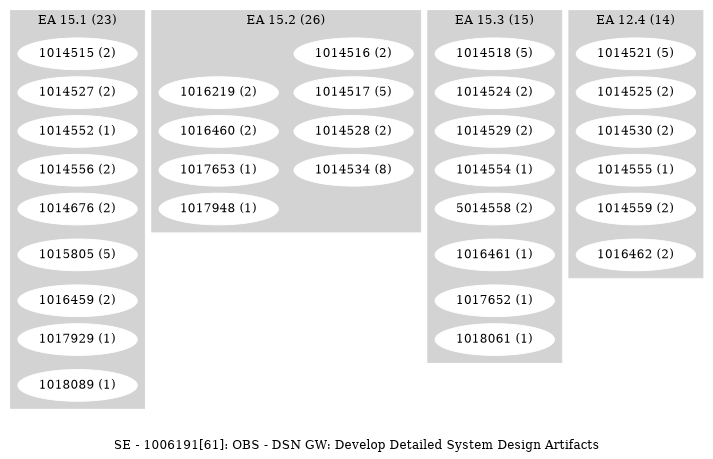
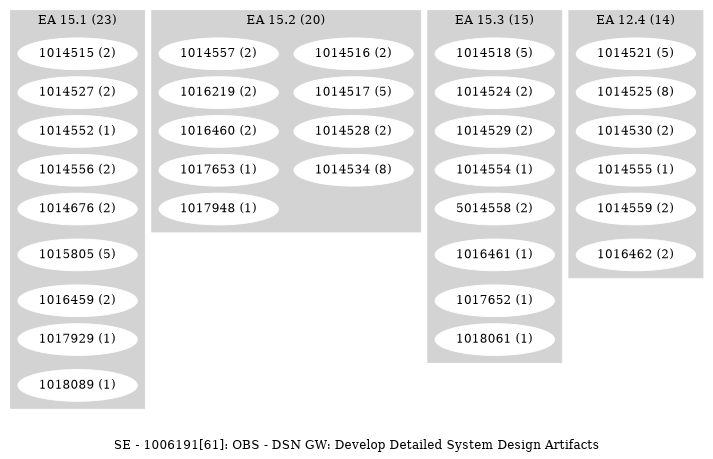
cluster "EA 15.2 (26)": label "EA 15.2 (26)" -> "EA 15.2 (20)"
node "1014557 (2)": added
node "1014525 (2)": label "1014525 (2)" -> "1014525 (8)"
